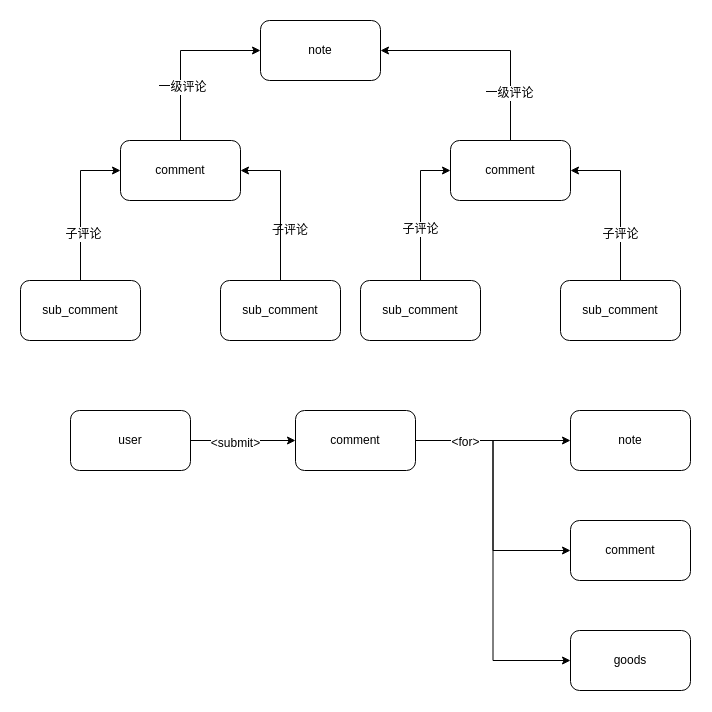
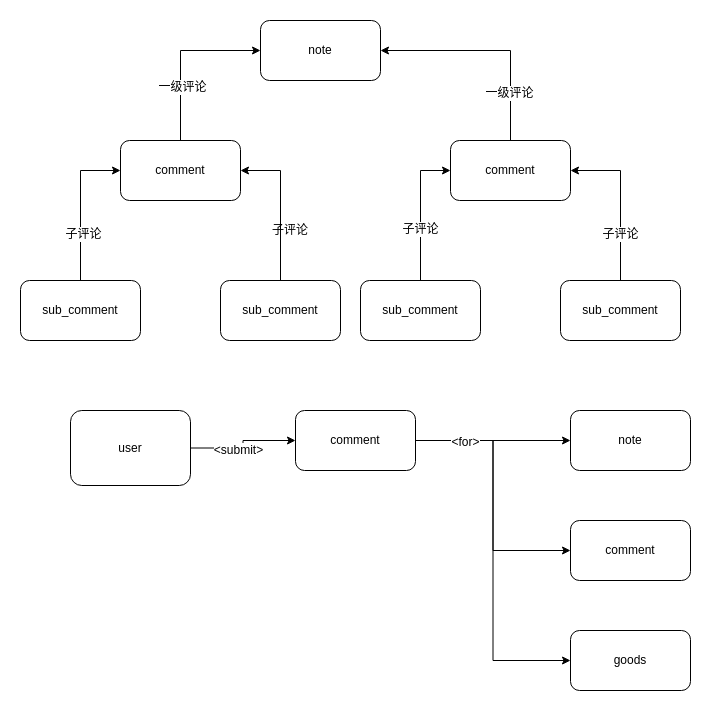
node "user": size 120x60 -> 120x75
